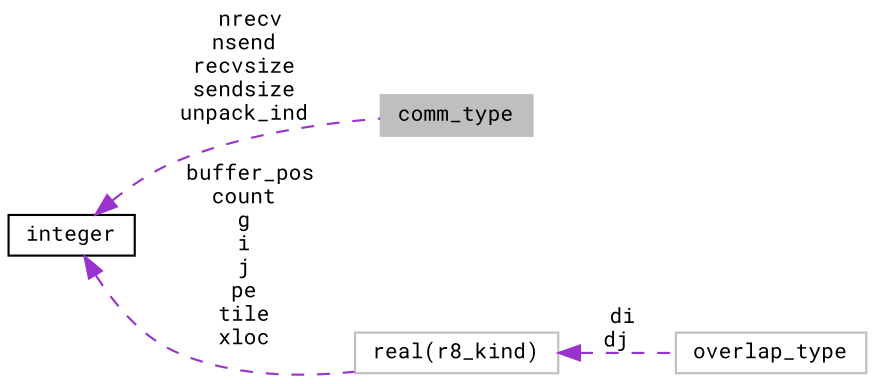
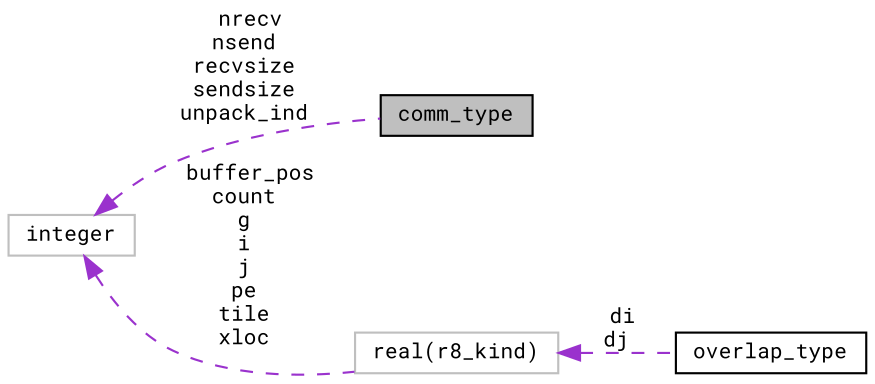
node "comm_type": color grey75 -> black
node "integer": color black -> grey75
node "overlap_type": color grey75 -> black
